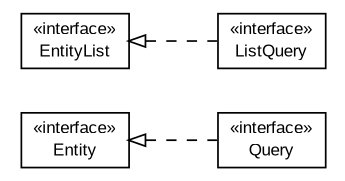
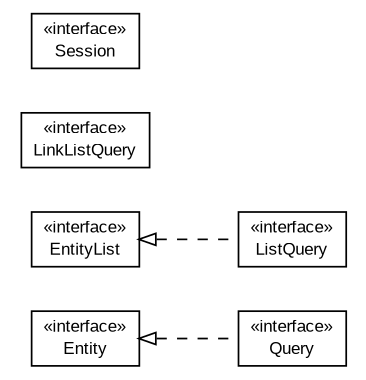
node "Session": added
node "LinkListQuery": added
